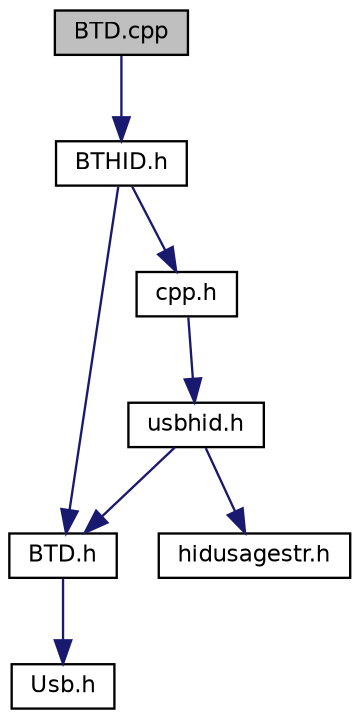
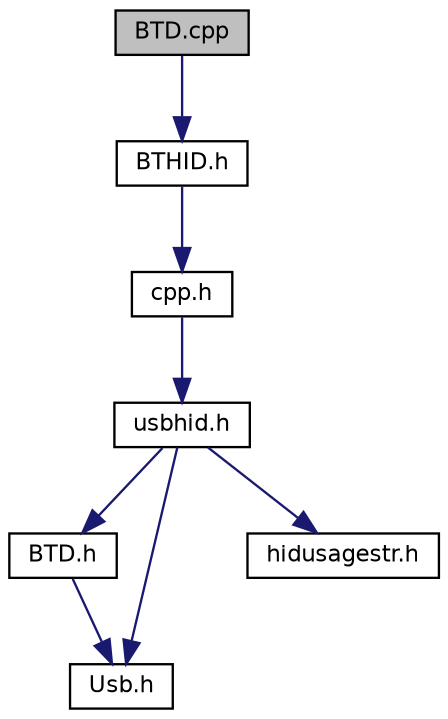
edge "BTHID.h" -> "BTD.h": removed
edge "usbhid.h" -> "Usb.h": added
